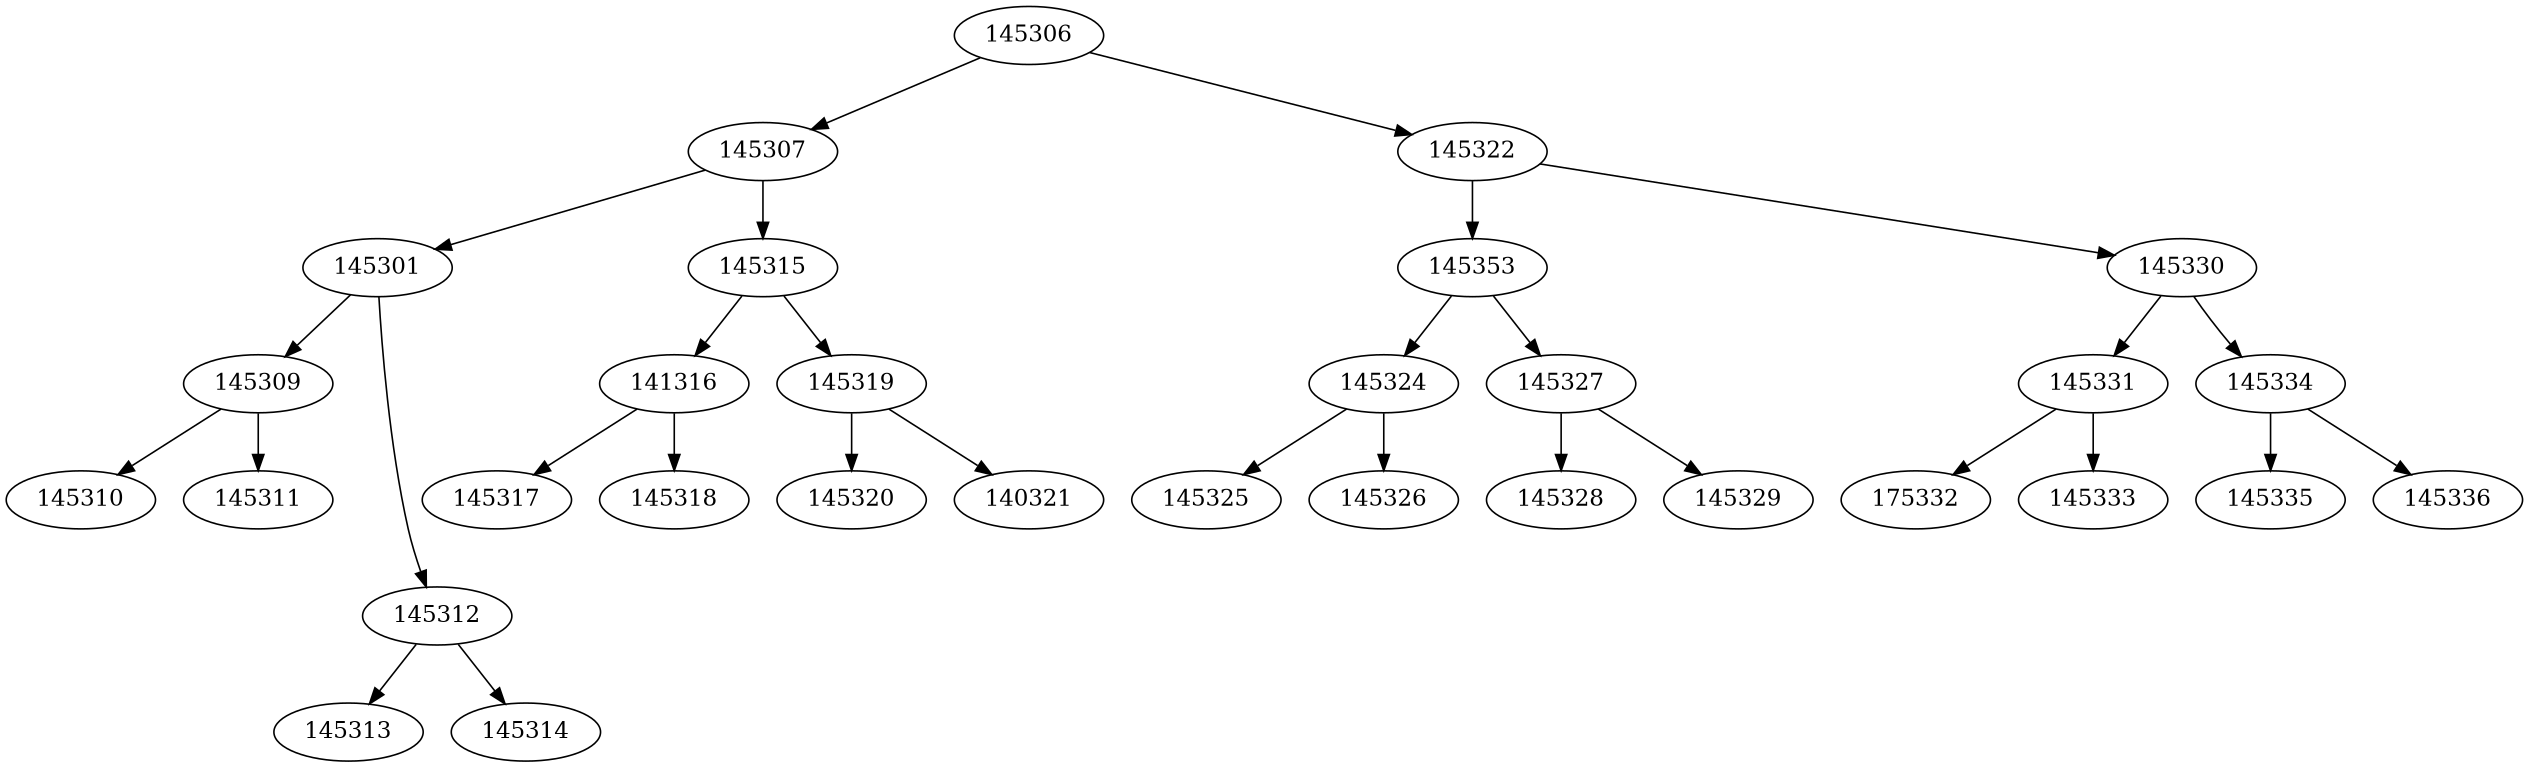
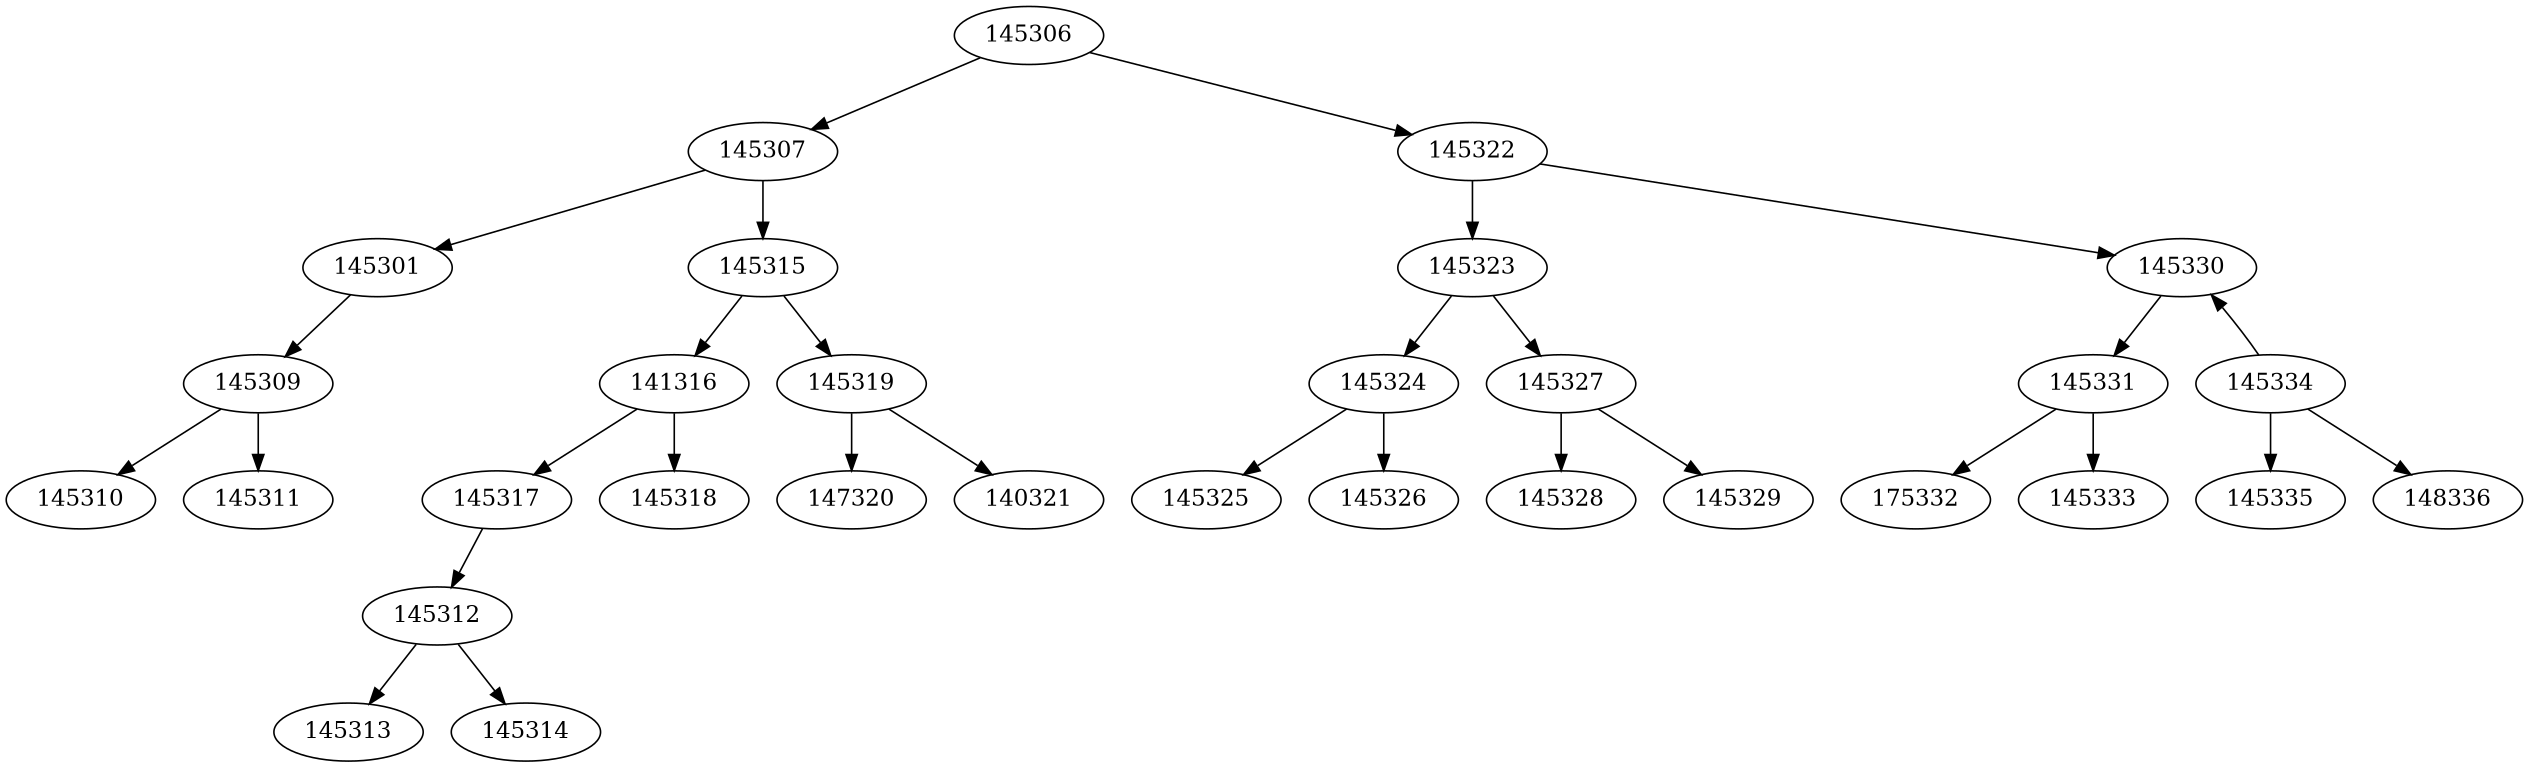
node "145353": label "145353" -> "145323"
edge "145330" -> "145334": reversed
edge "145301" -> "145312": now "145317" -> "145312"
node "145320": label "145320" -> "147320"
node "145336": label "145336" -> "148336"
